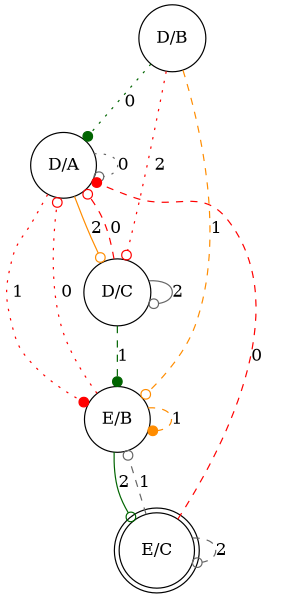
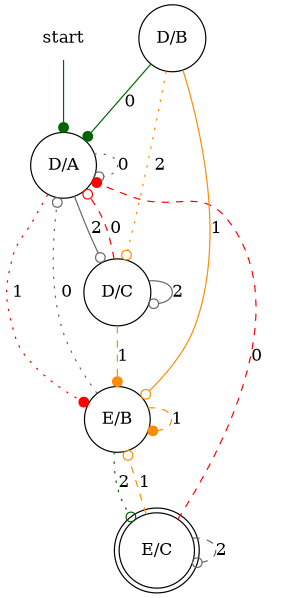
node "start": added
edge "D/B" -> "D/A": style dotted -> solid
edge "D/B" -> "D/C": color red -> darkorange
edge "D/A" -> "D/C": color darkorange -> gray40
edge "D/B" -> "E/B": style dashed -> solid
edge "E/B" -> "D/A": color red -> gray40
edge "D/C" -> "E/B": color darkgreen -> darkorange
edge "E/B" -> "E/C": style solid -> dotted
edge "E/C" -> "E/B": color gray40 -> darkorange
